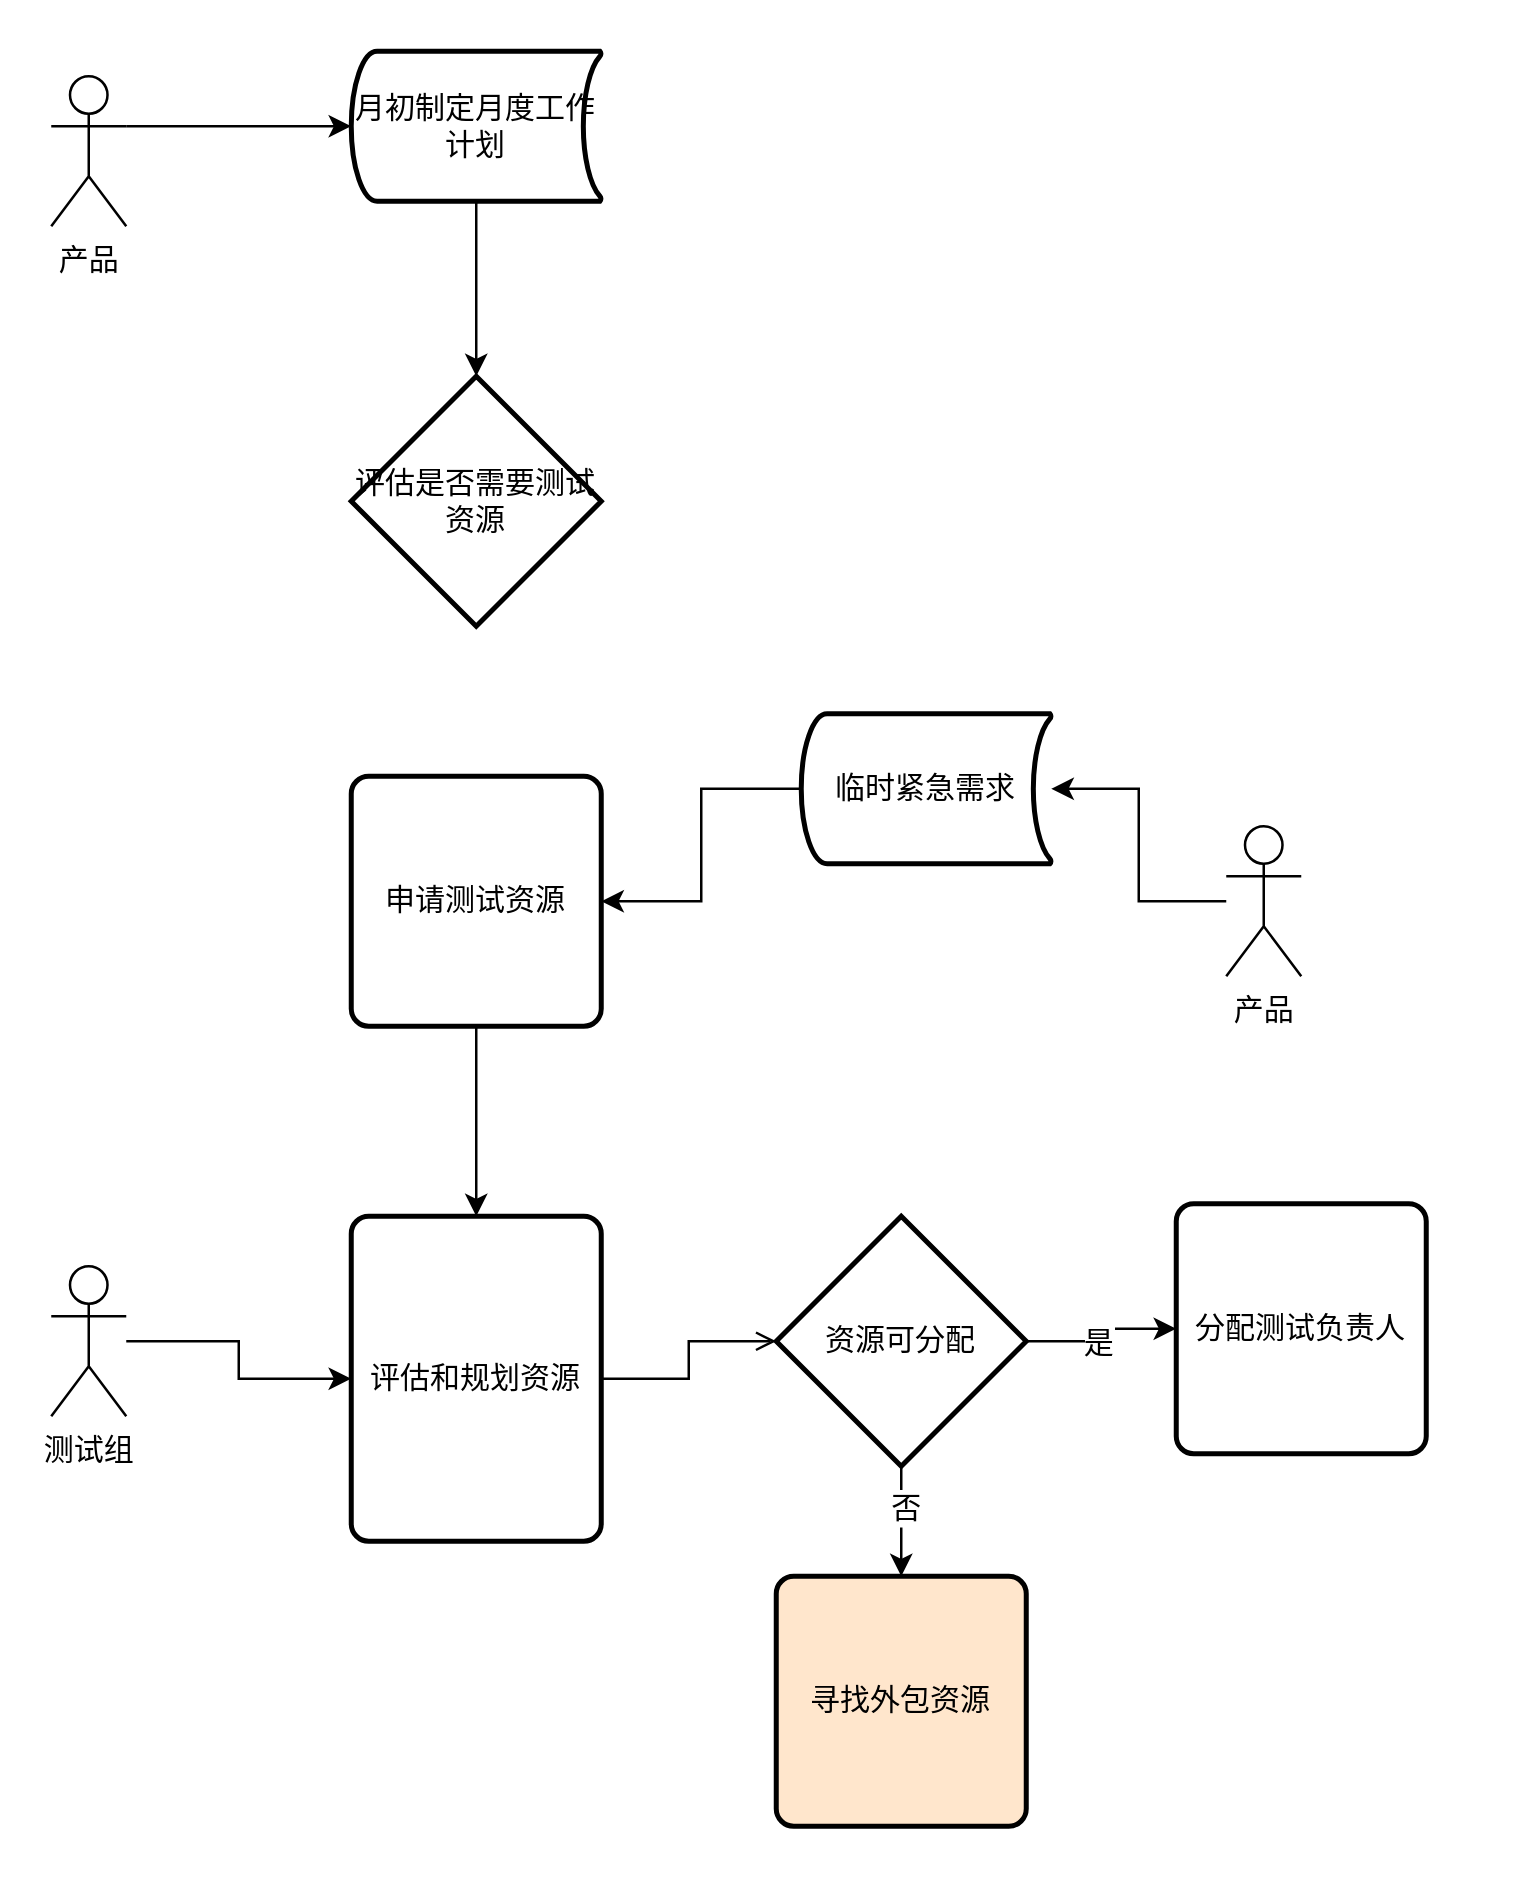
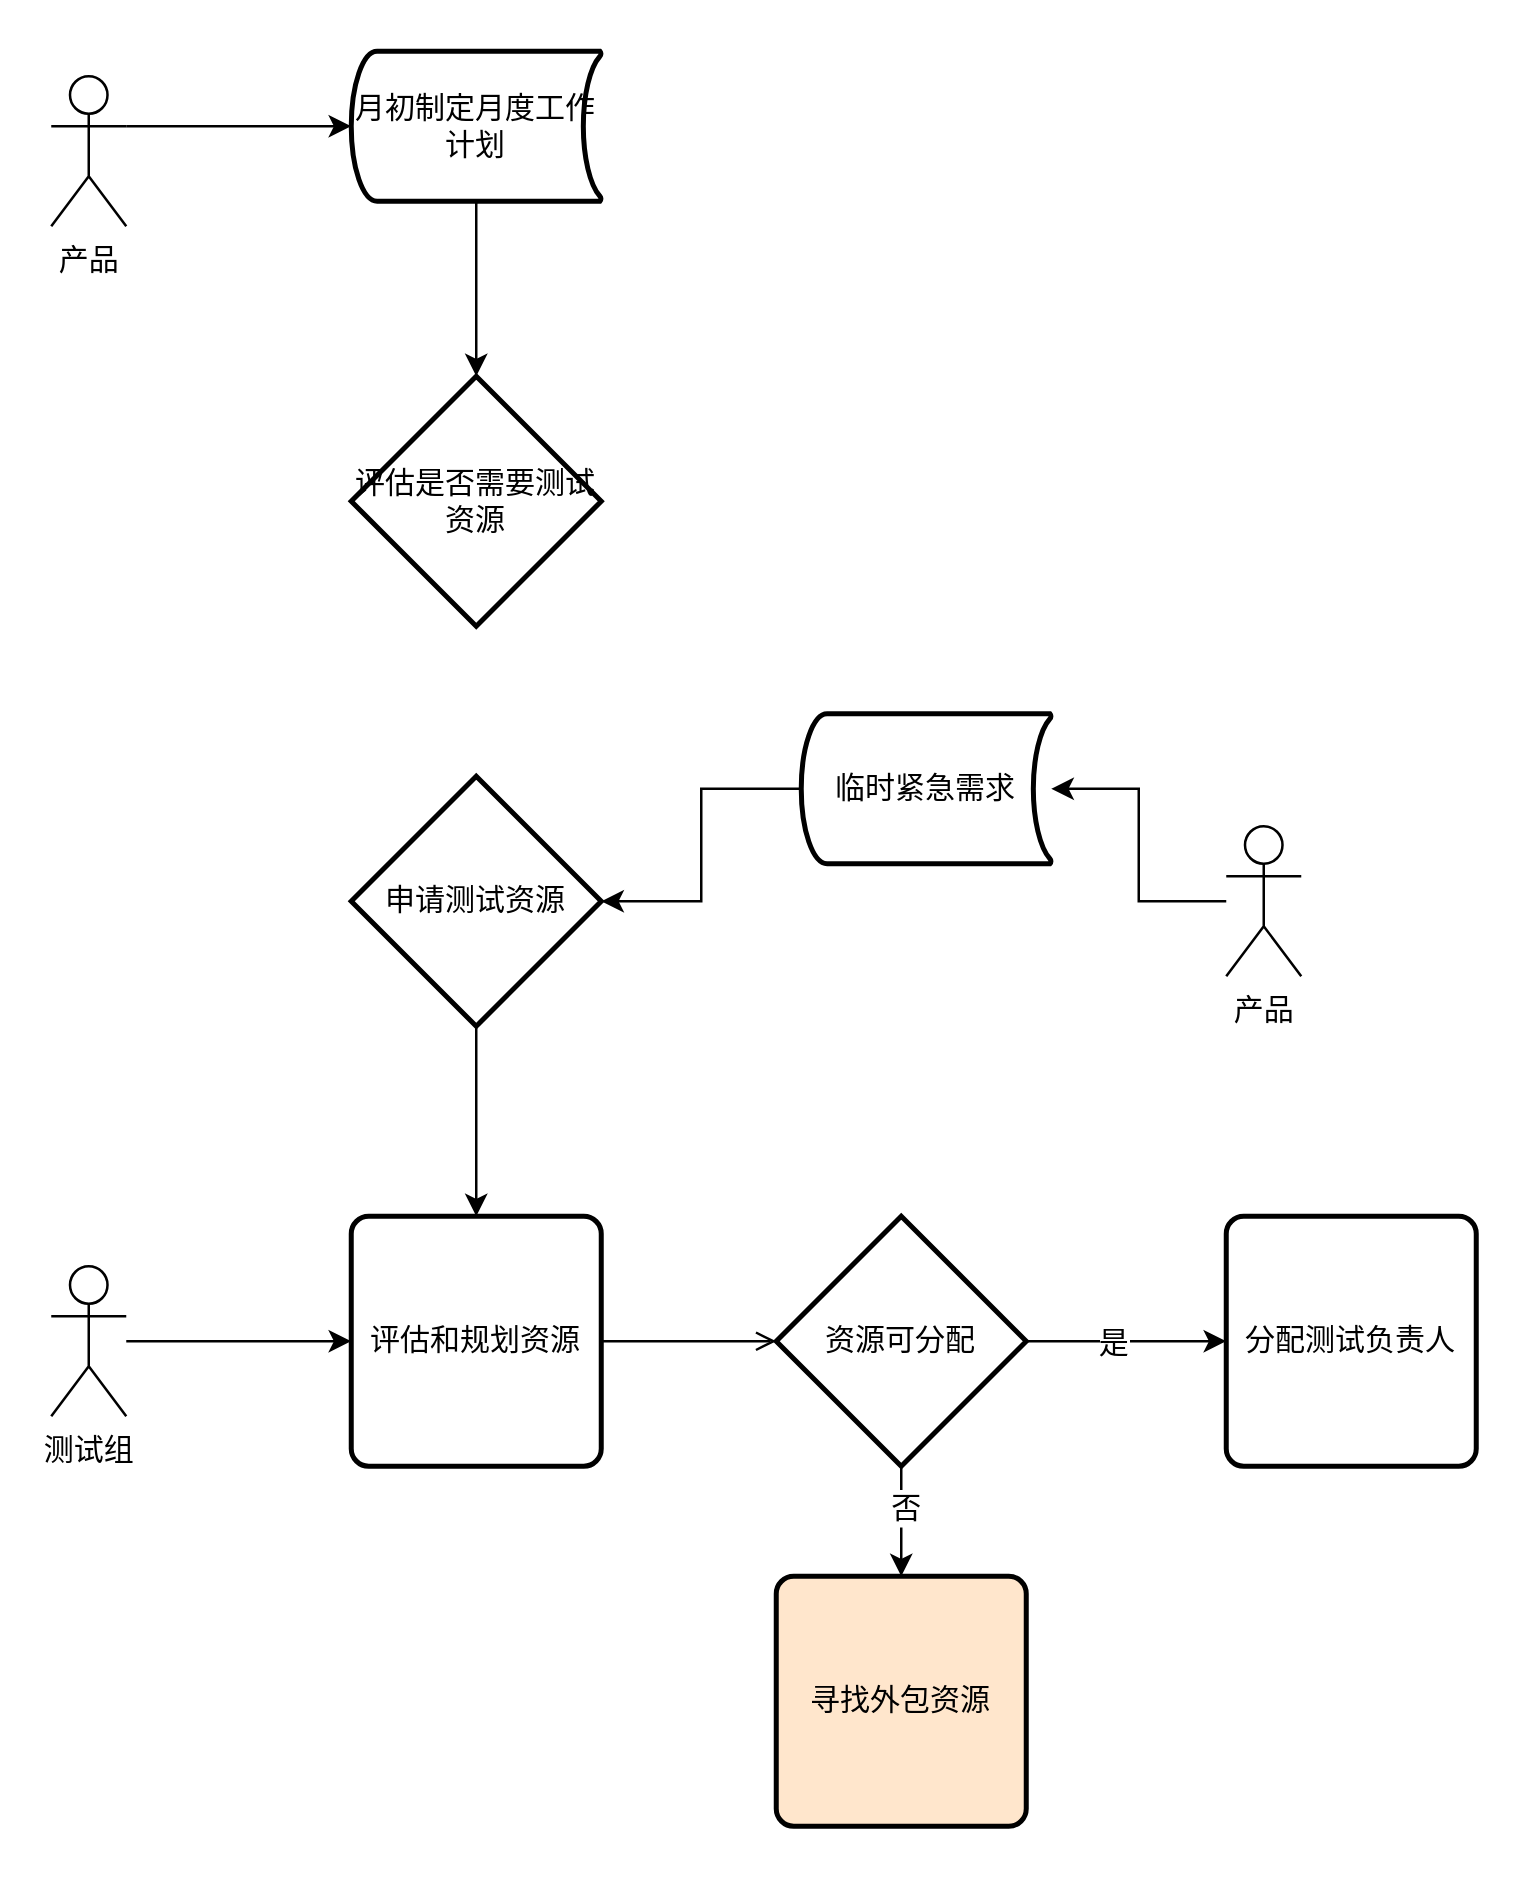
node "申请测试资源": shape rounded rectangle -> diamond
node "分配测试负责人": moved (1301, 1329) -> (1351, 1341)
node "评估和规划资源": size 250x325 -> 250x250
